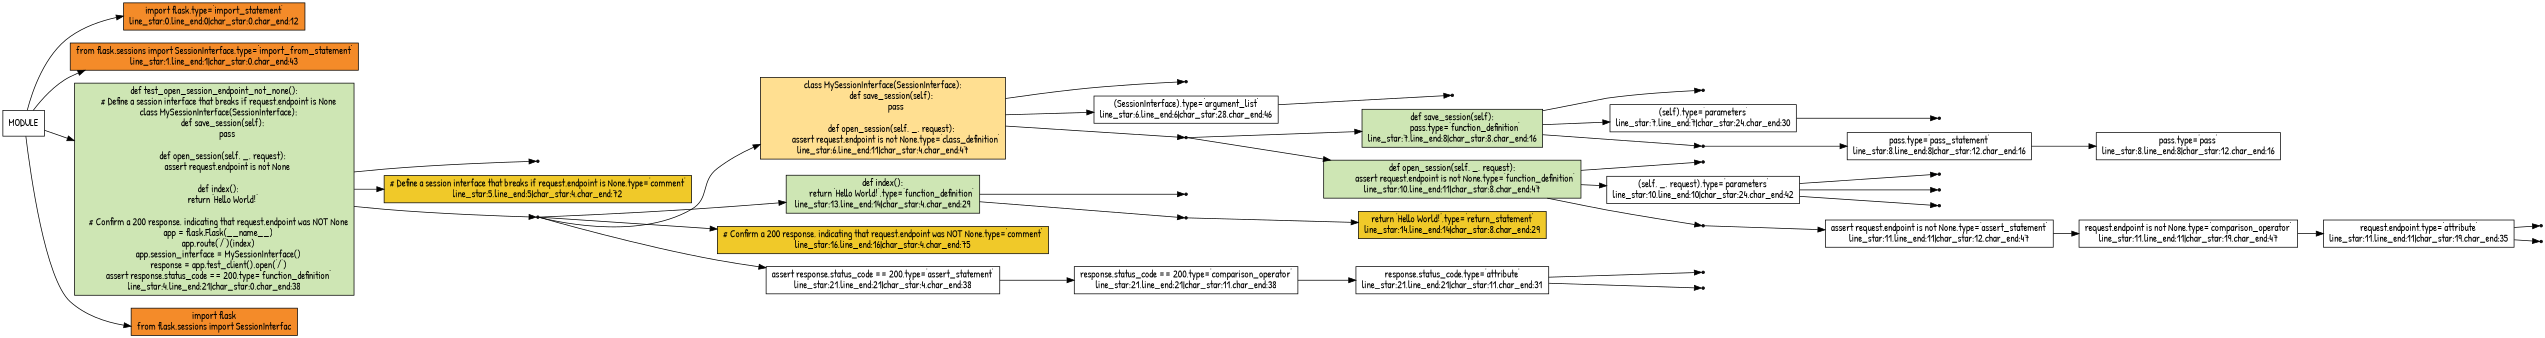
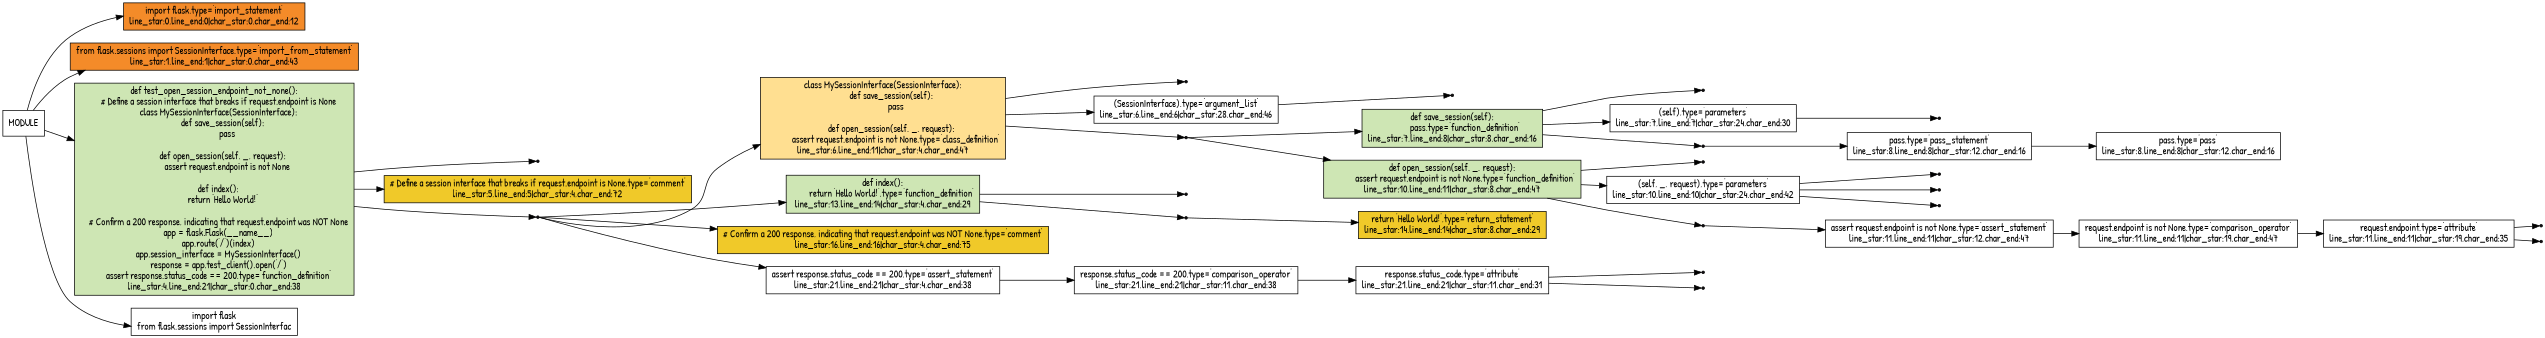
node "import flask from flask.sessions import SessionInterfac": fillcolor #f48b29 -> white
